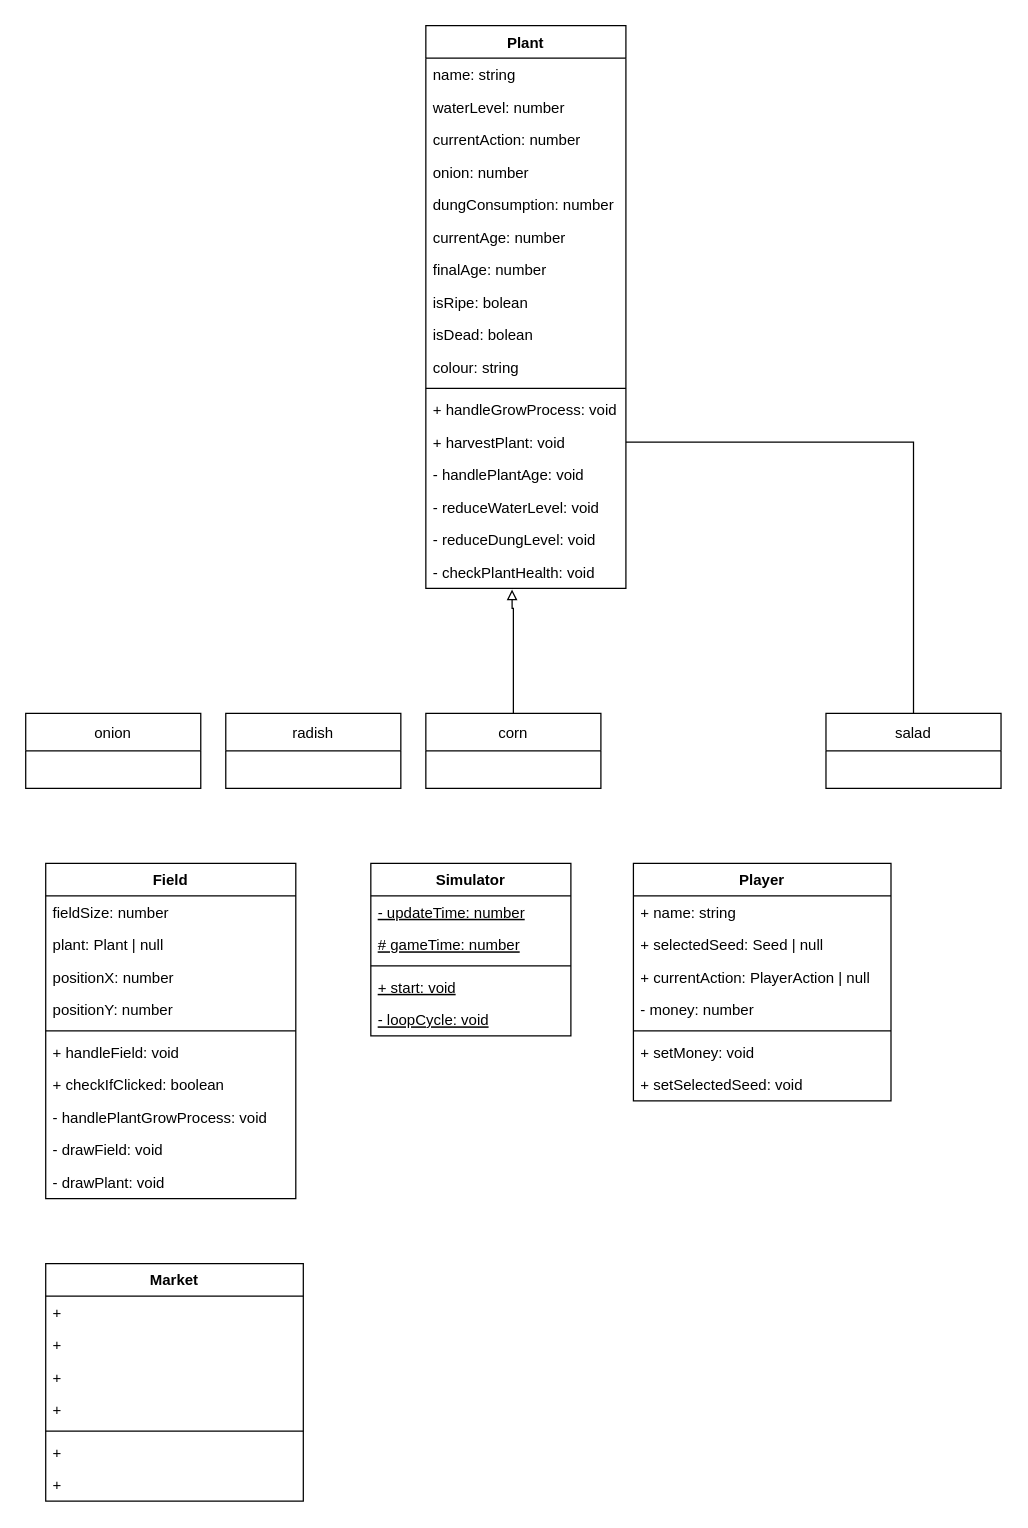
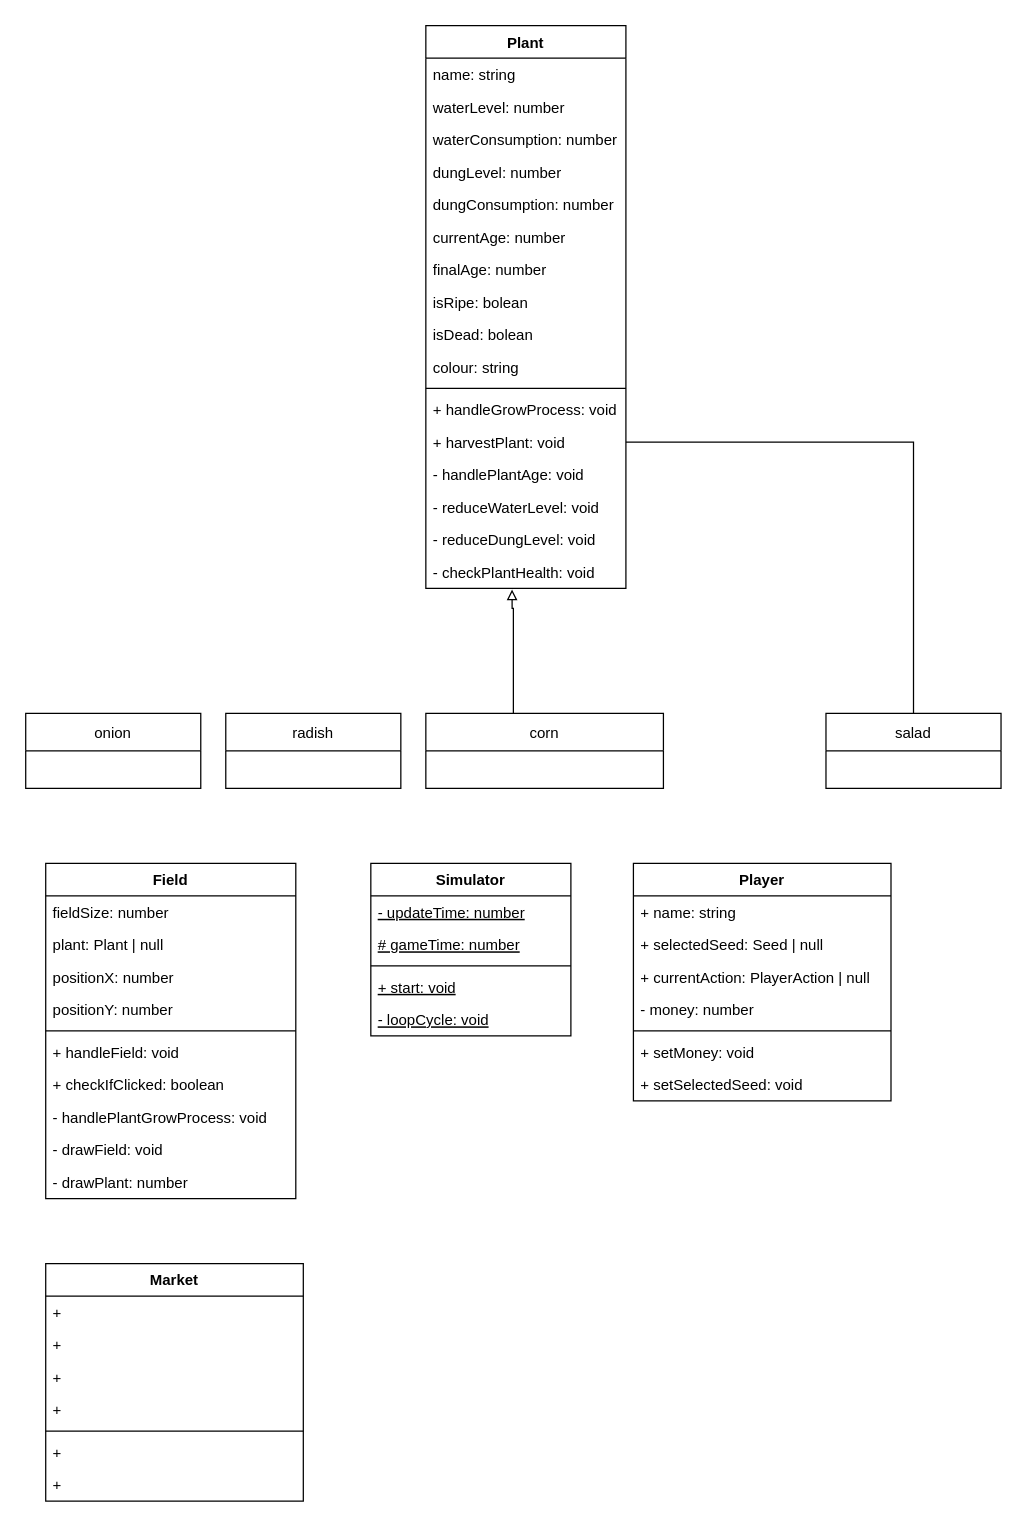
node "currentAction: number": label "currentAction: number" -> "waterConsumption: number"
node "onion: number": label "onion: number" -> "dungLevel: number"
node "corn": size 175x75 -> 238x75
node "- drawPlant: void": label "- drawPlant: void" -> "- drawPlant: number"
